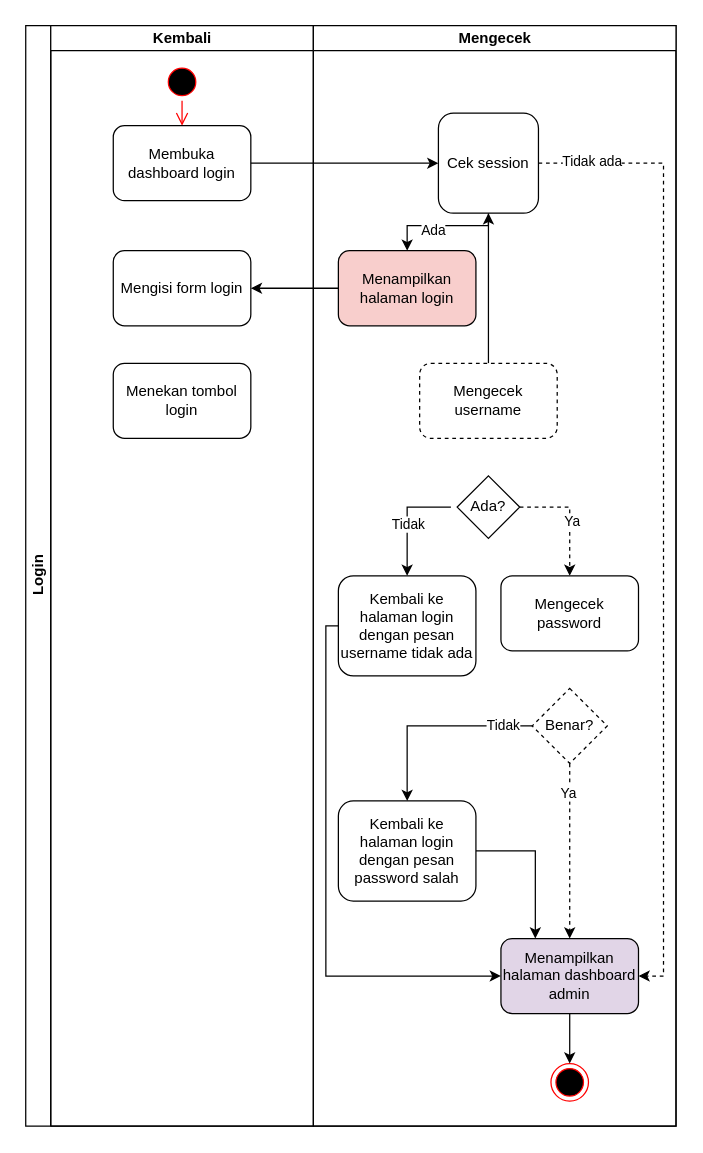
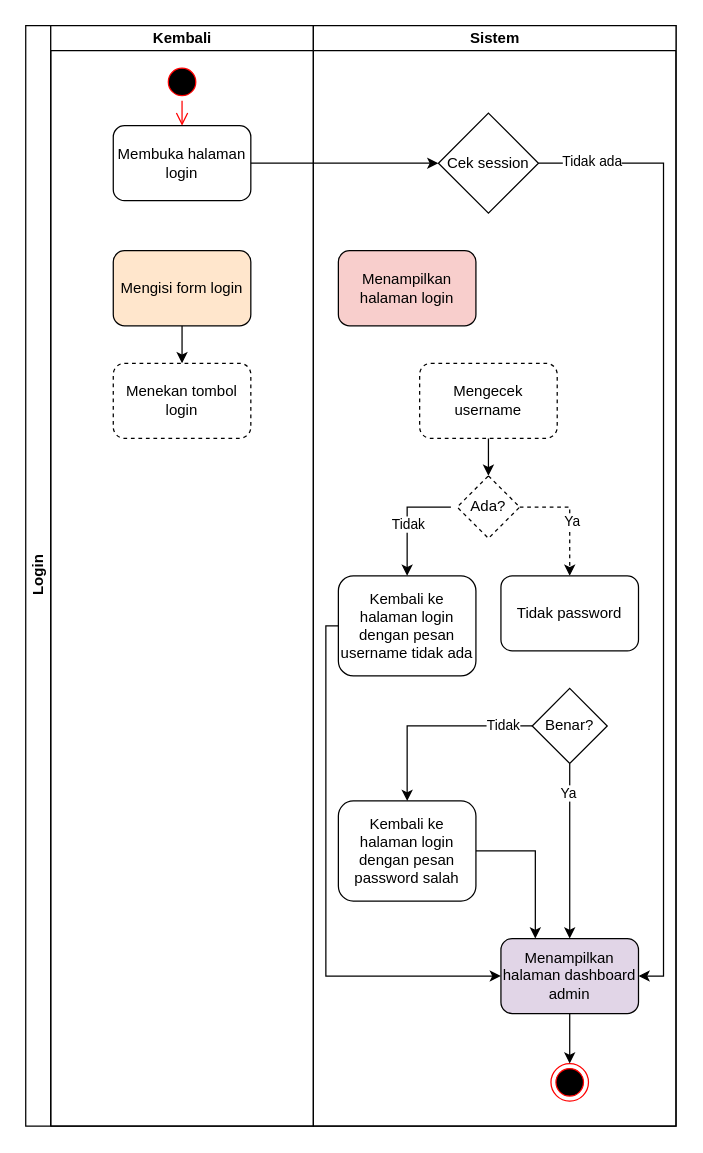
node "Mengecek": label "Mengecek" -> "Sistem"
node "Membuka dashboard login": label "Membuka dashboard login" -> "Membuka halaman login"
node "Cek session": shape rounded rectangle -> diamond
edge "Cek session" -> "Menampilkan halaman login": removed, label "Ada"
node "Mengisi form login": fillcolor #ffffff -> #ffe6cc
edge "Menampilkan halaman login" -> "Mengisi form login": removed
edge "Mengecek username" -> "Cek session": now "Mengecek username" -> "Ada?"
edge "Mengisi form login" -> "Menekan tombol login": added
node "Menekan tombol login": style solid -> dashed
node "Ada?": style solid -> dashed
edge "Cek session" -> "Menampilkan halaman dashboard admin": style dashed -> solid
node "Mengecek password": label "Mengecek password" -> "Tidak password"
node "Benar?": style dashed -> solid
edge "Benar?" -> "Menampilkan halaman dashboard admin": style dashed -> solid
